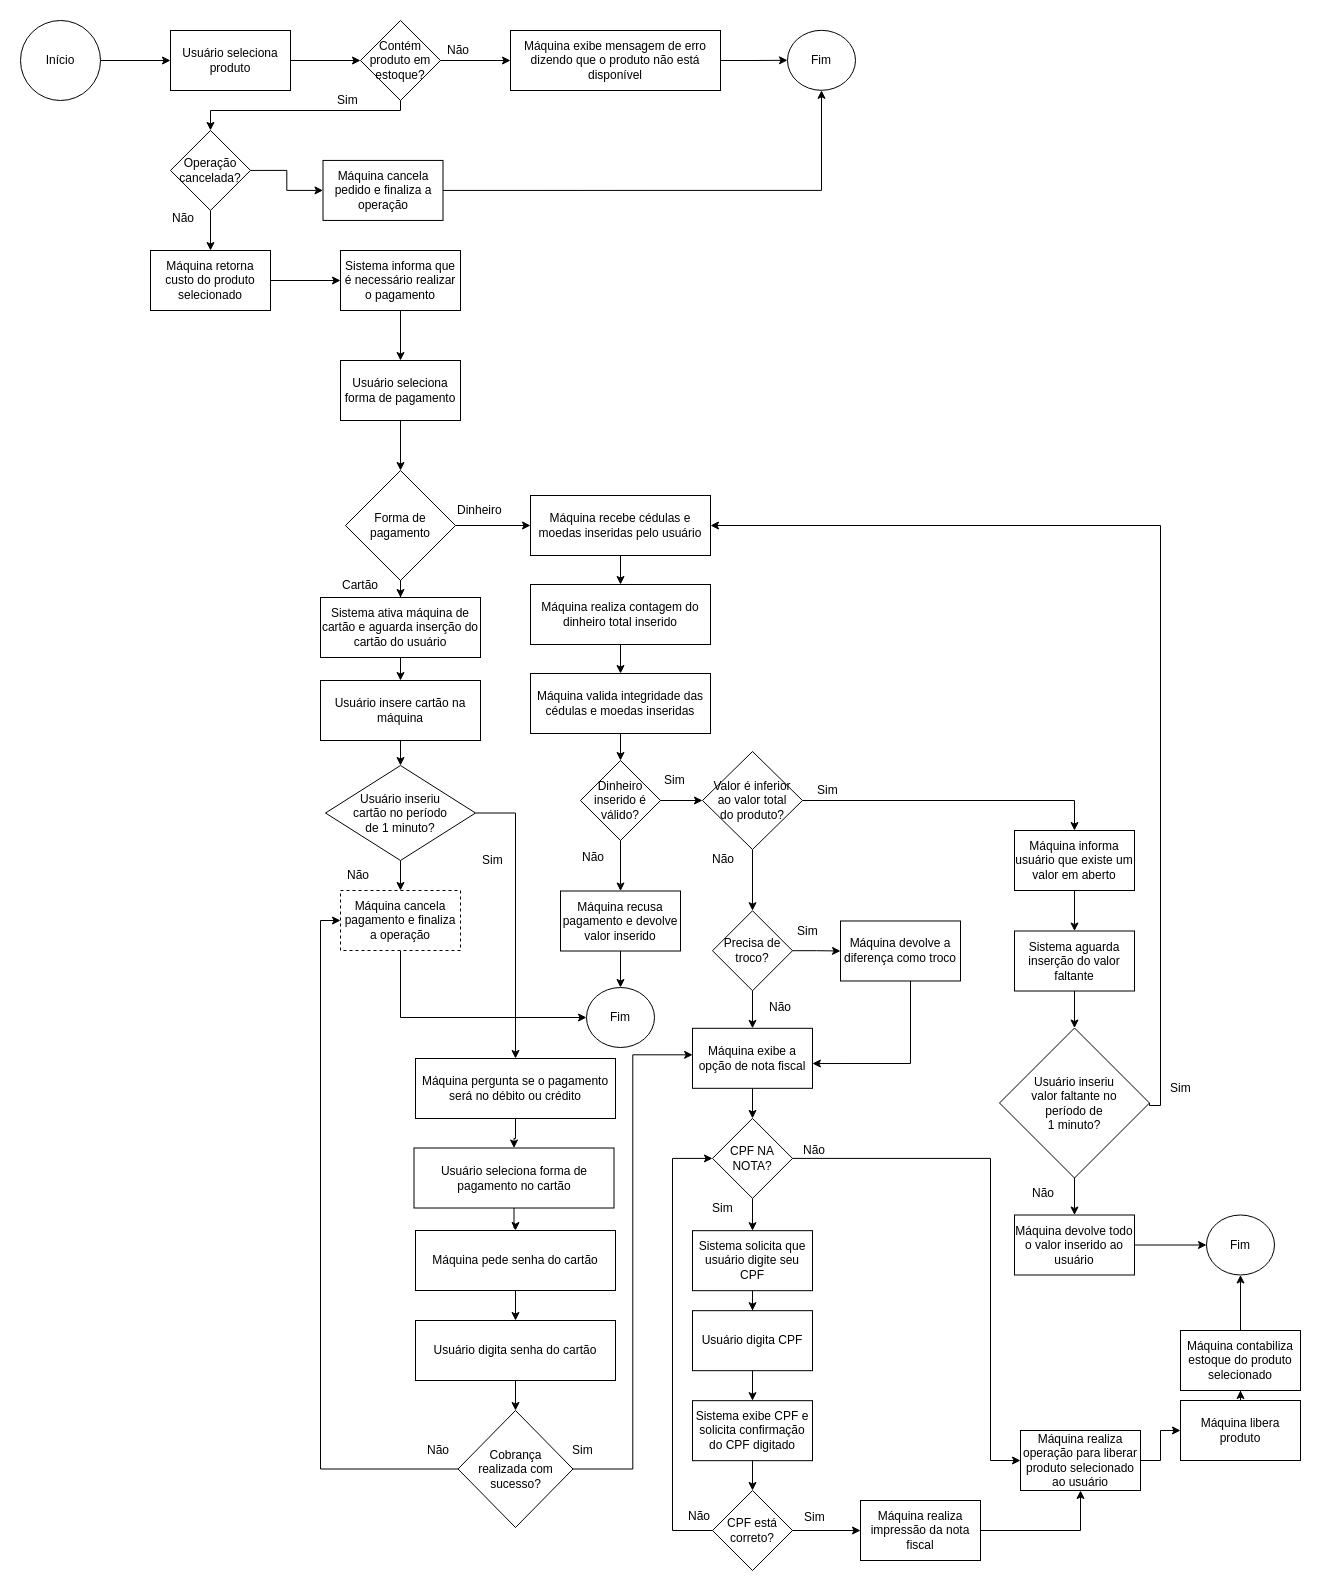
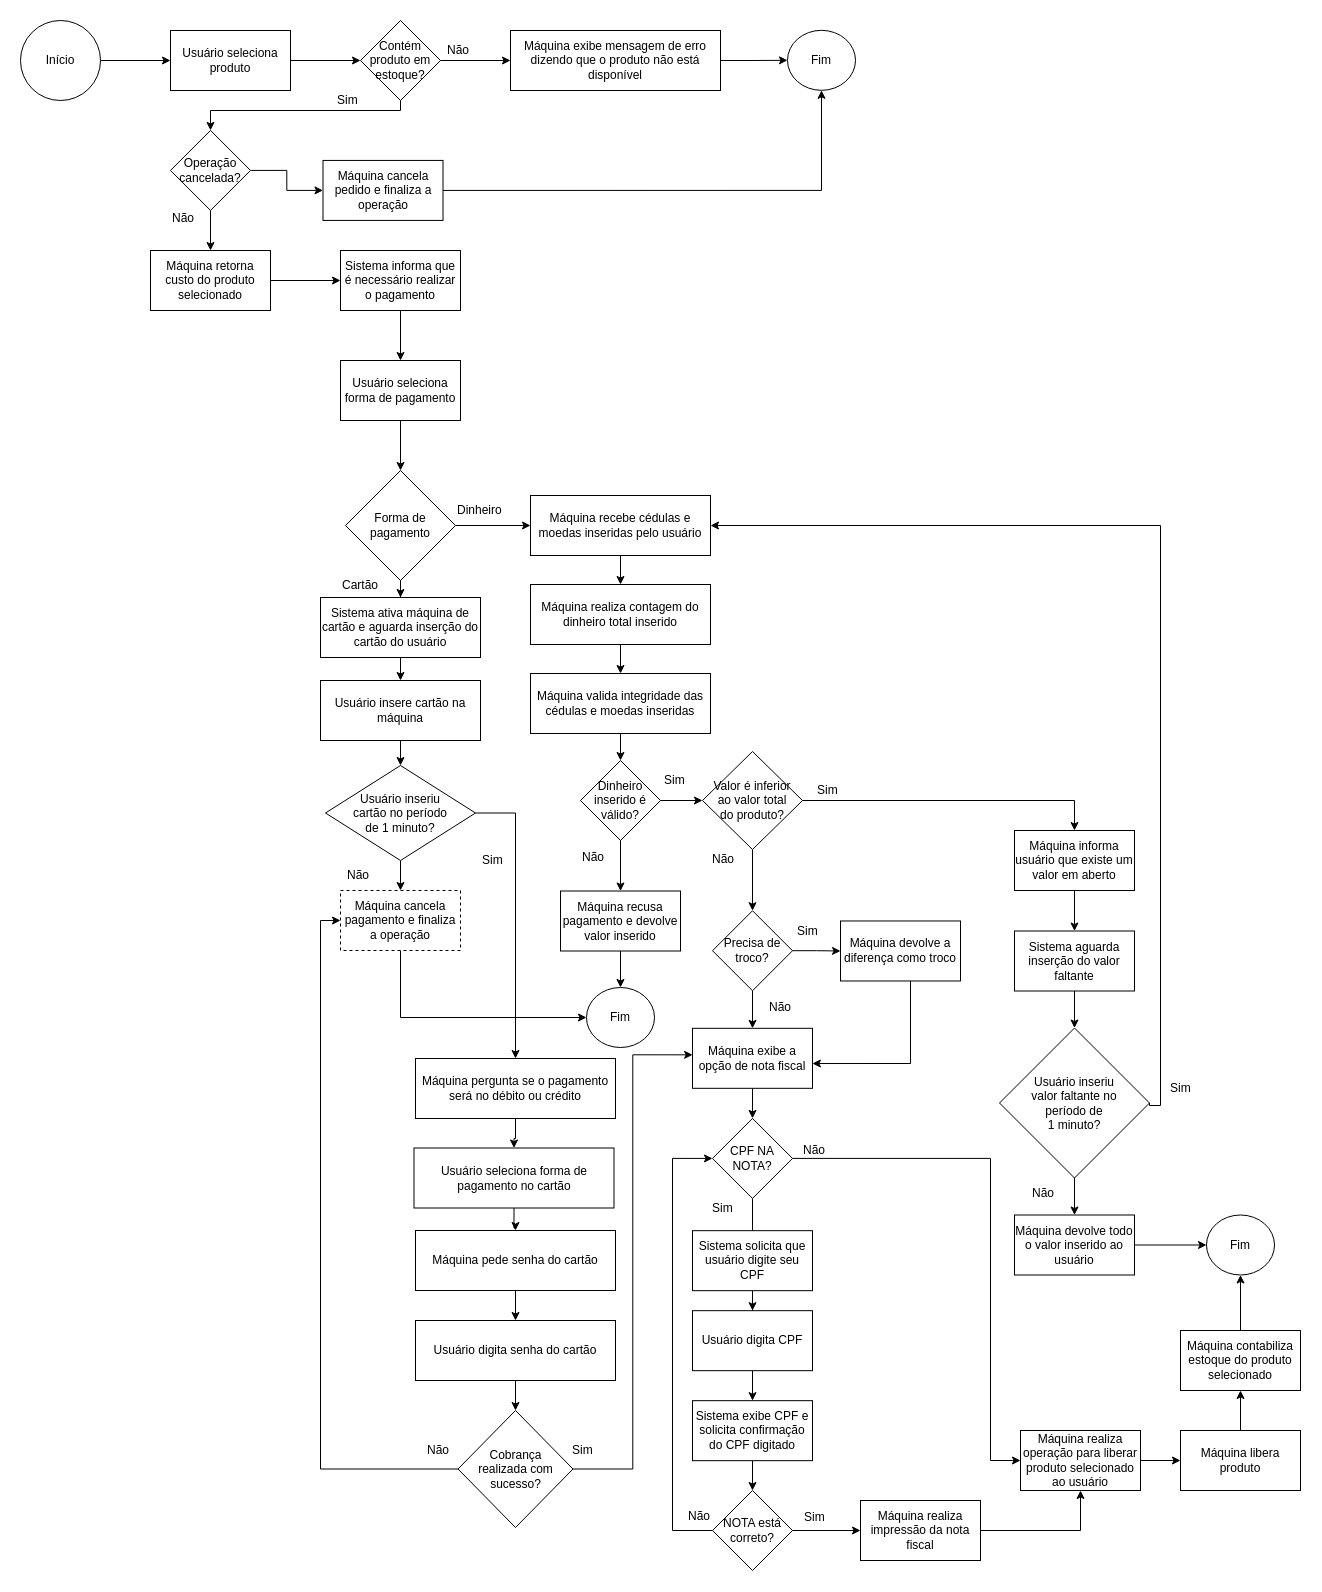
edge "CPF NA NOTA?" -> "Sistema solicita que usuário digite seu CPF": arrowhead classic -> none
node "Máquina libera produto": moved (1241, 1431) -> (1241, 1461)
node "CPF está correto?": label "CPF está correto?" -> "NOTA está correto?"
